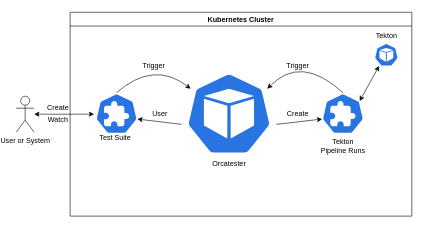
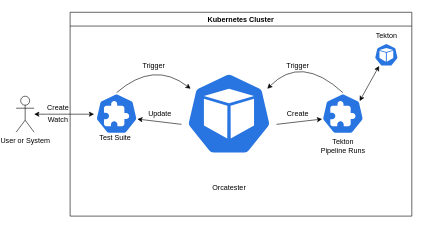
node "User": label "User" -> "Update"
node "Orcatester": moved (229, 164) -> (229, 188)
